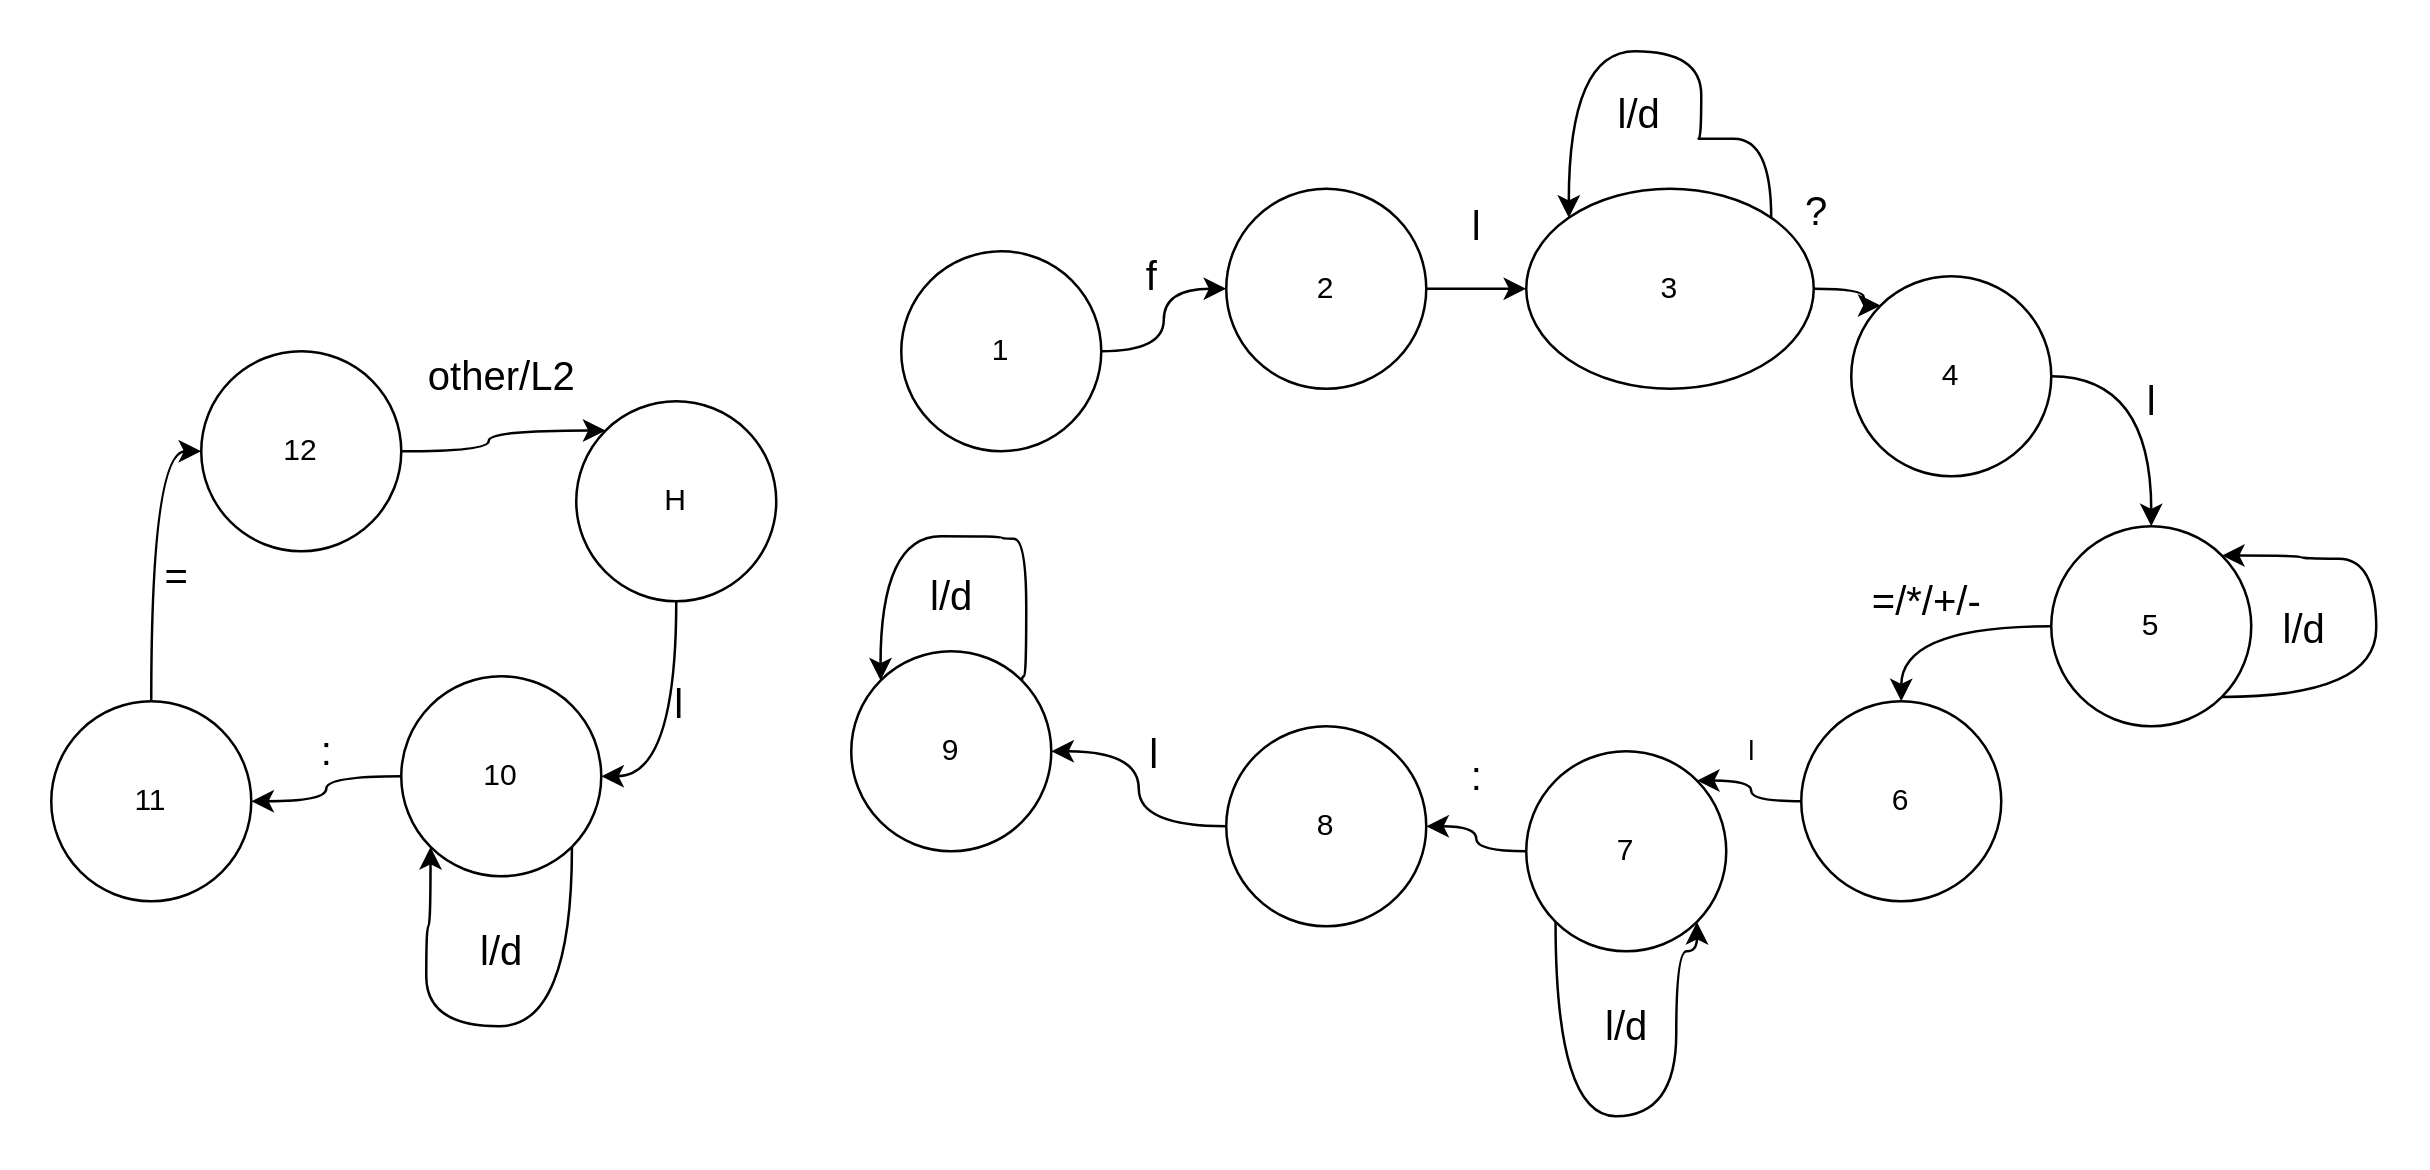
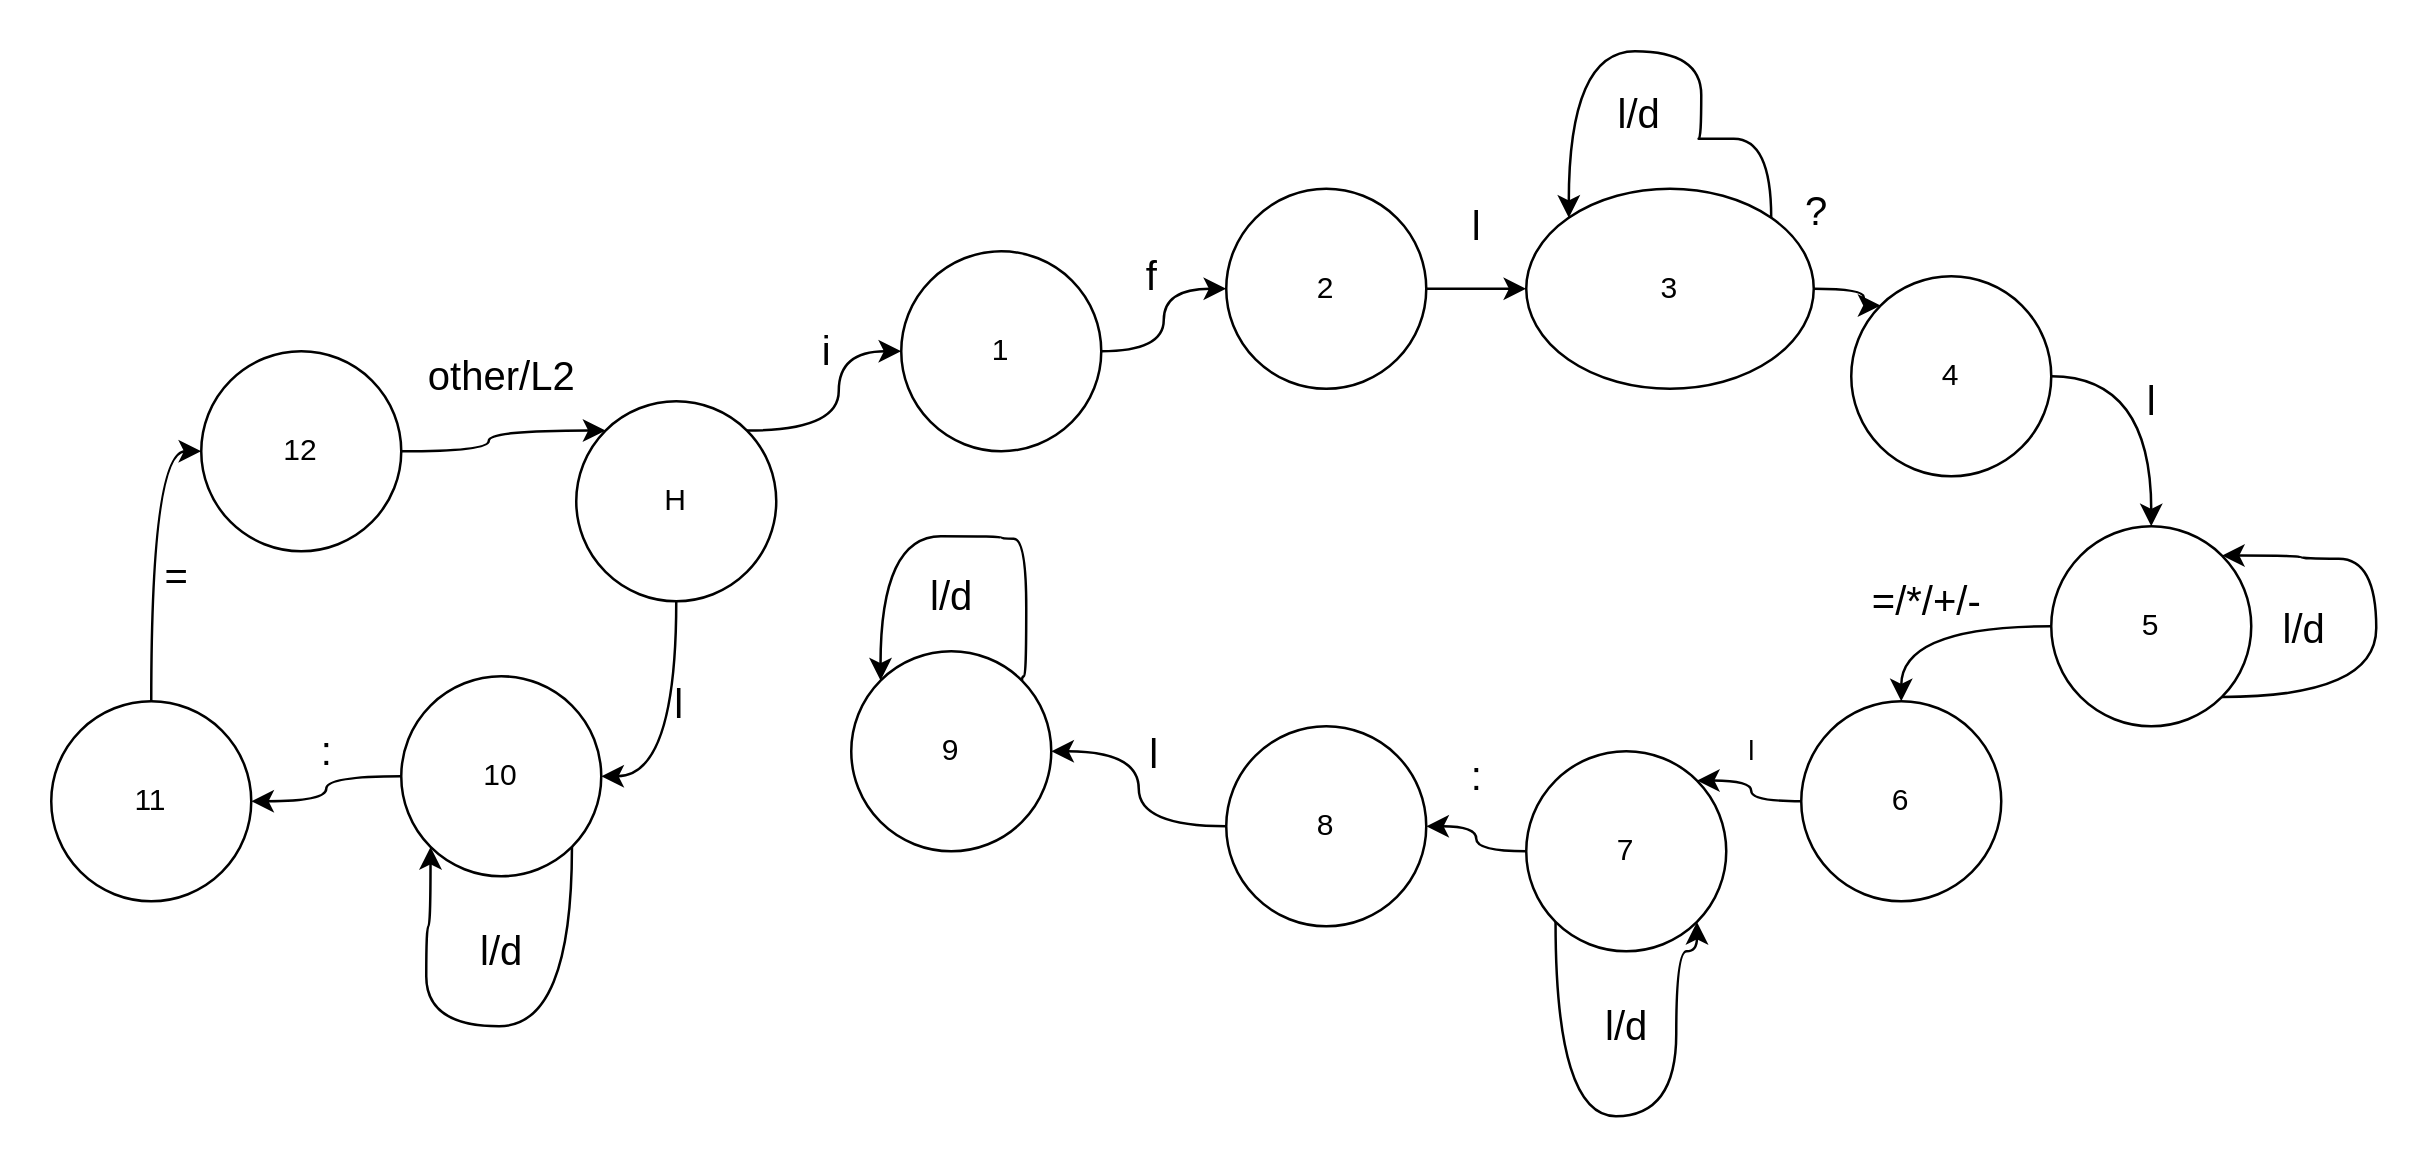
edge "Н" -> "1": added, label "i"
